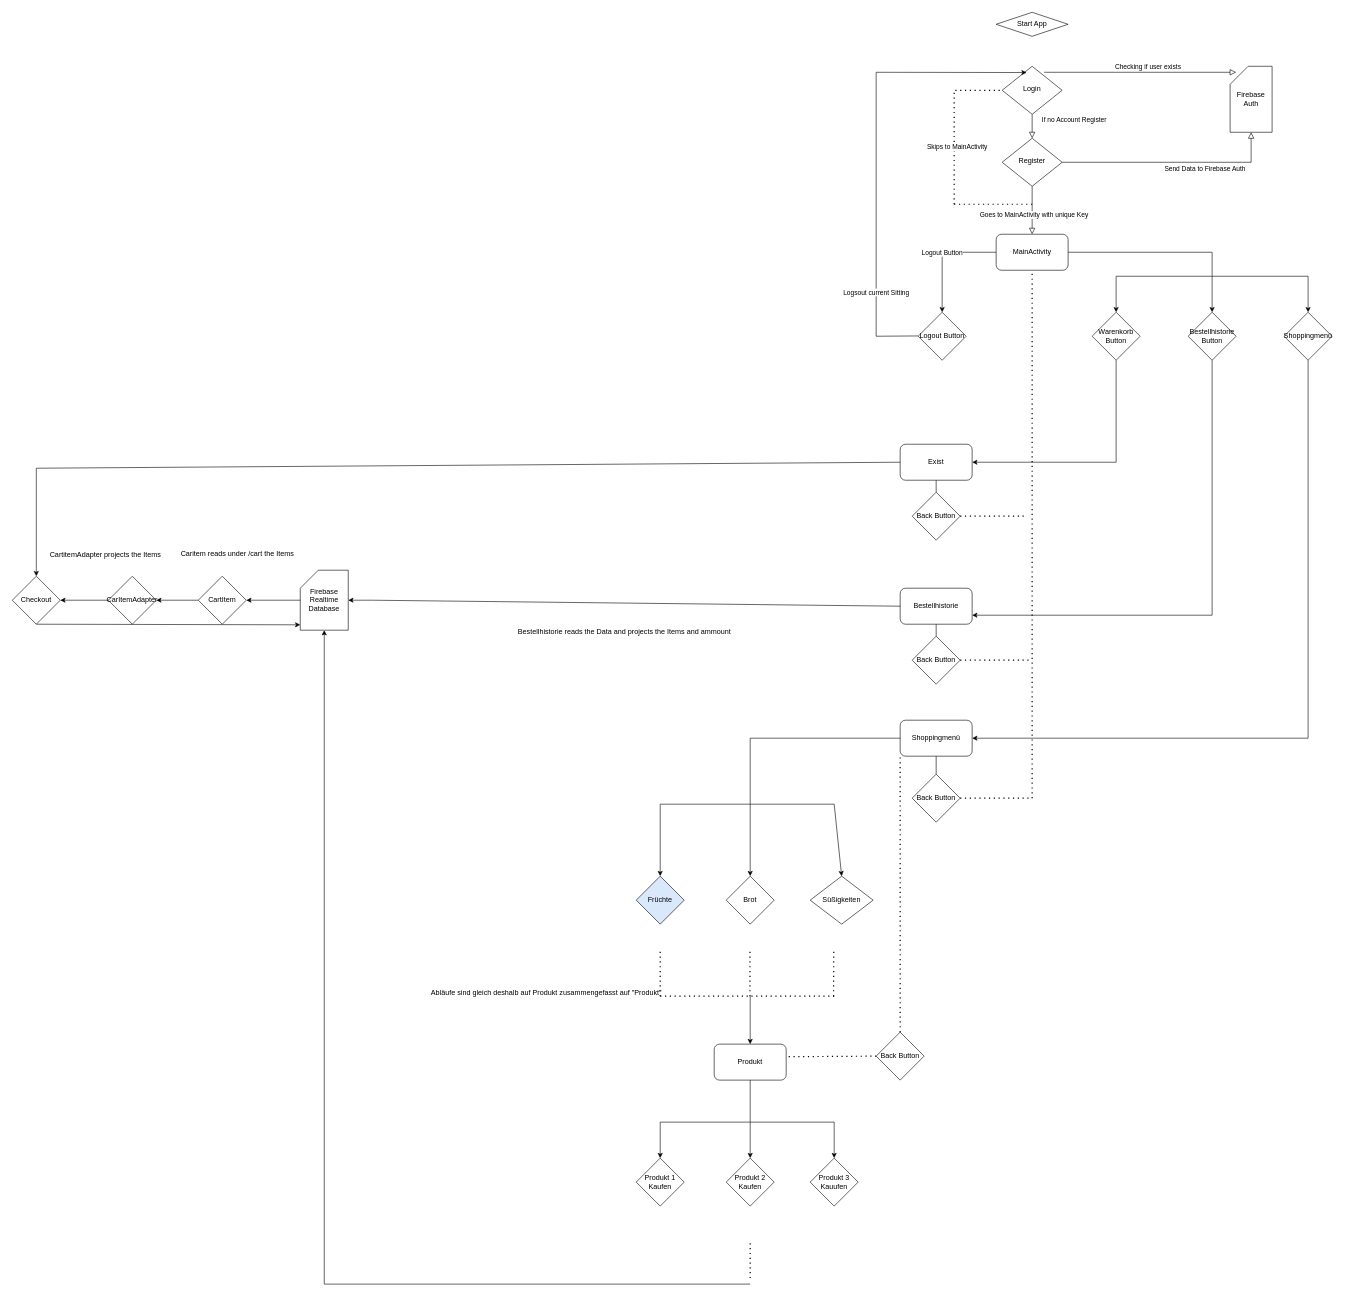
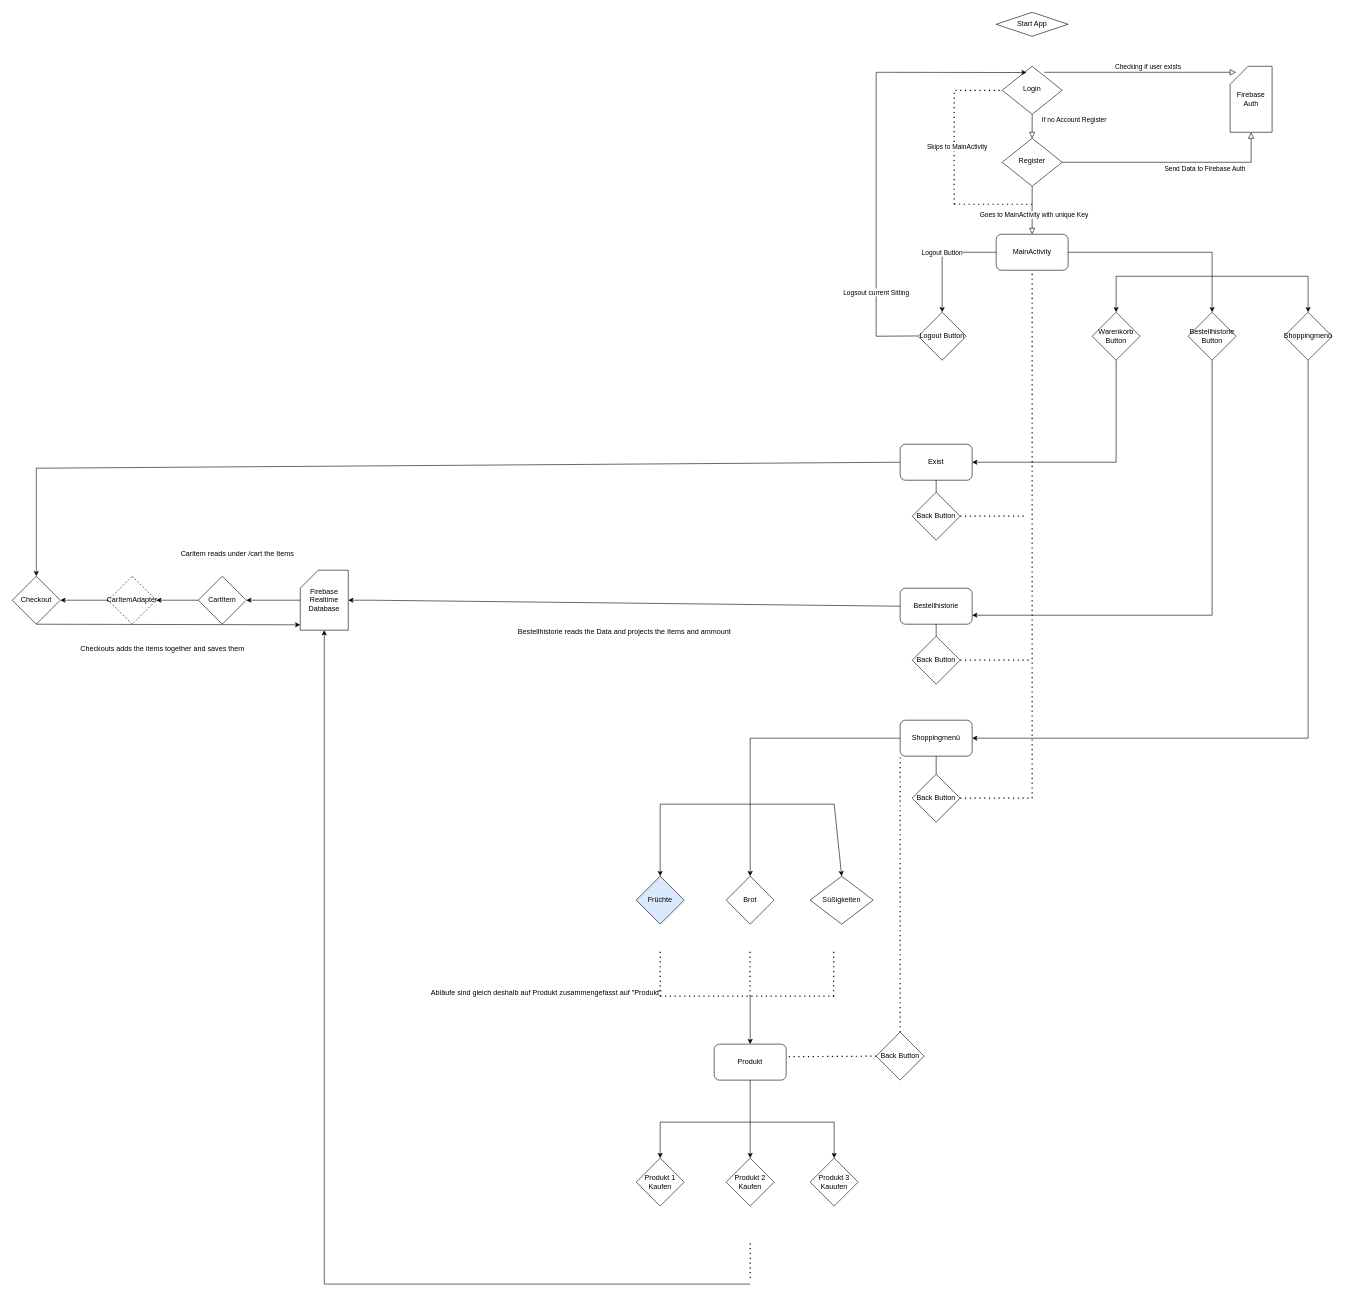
node "CartitemAdapter projects the Items": removed
node "CarItemAdapter": style solid -> dashed
node "Checkouts adds the items together and saves them": added
